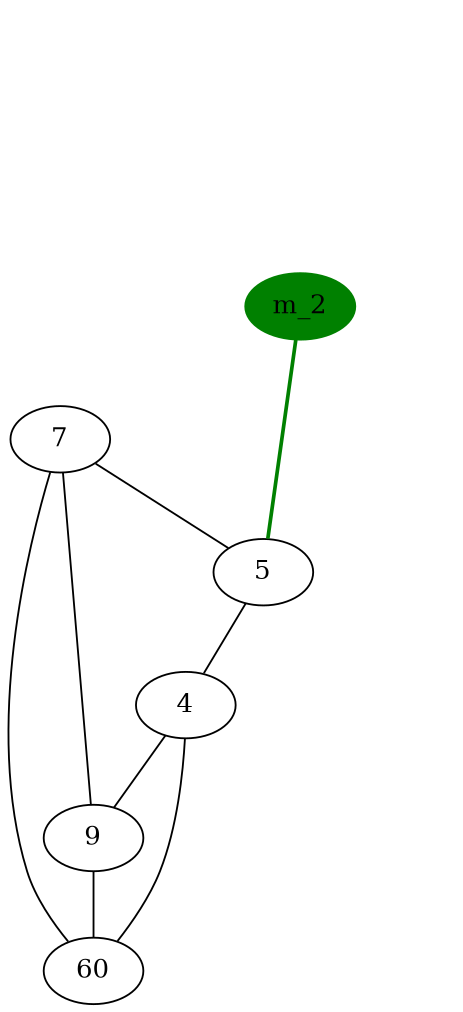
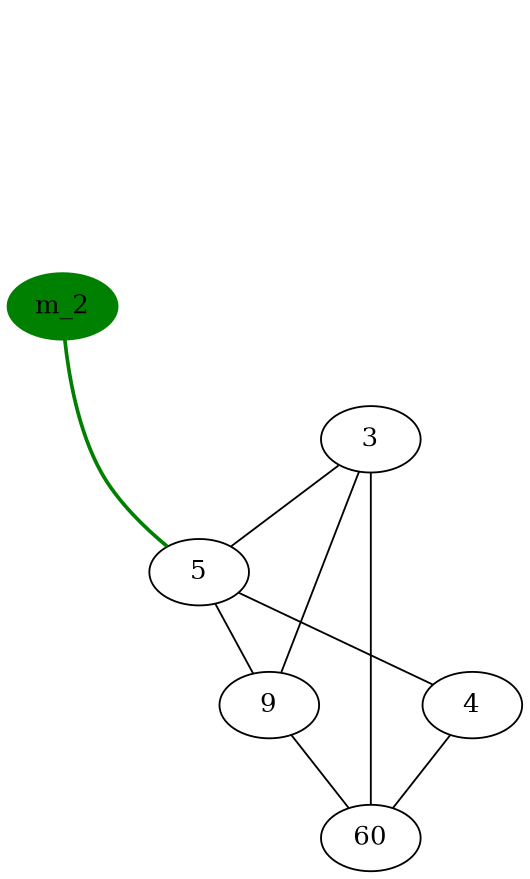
node "7": label "7" -> "3"
edge "4" -- "9": now "5" -- "9"
